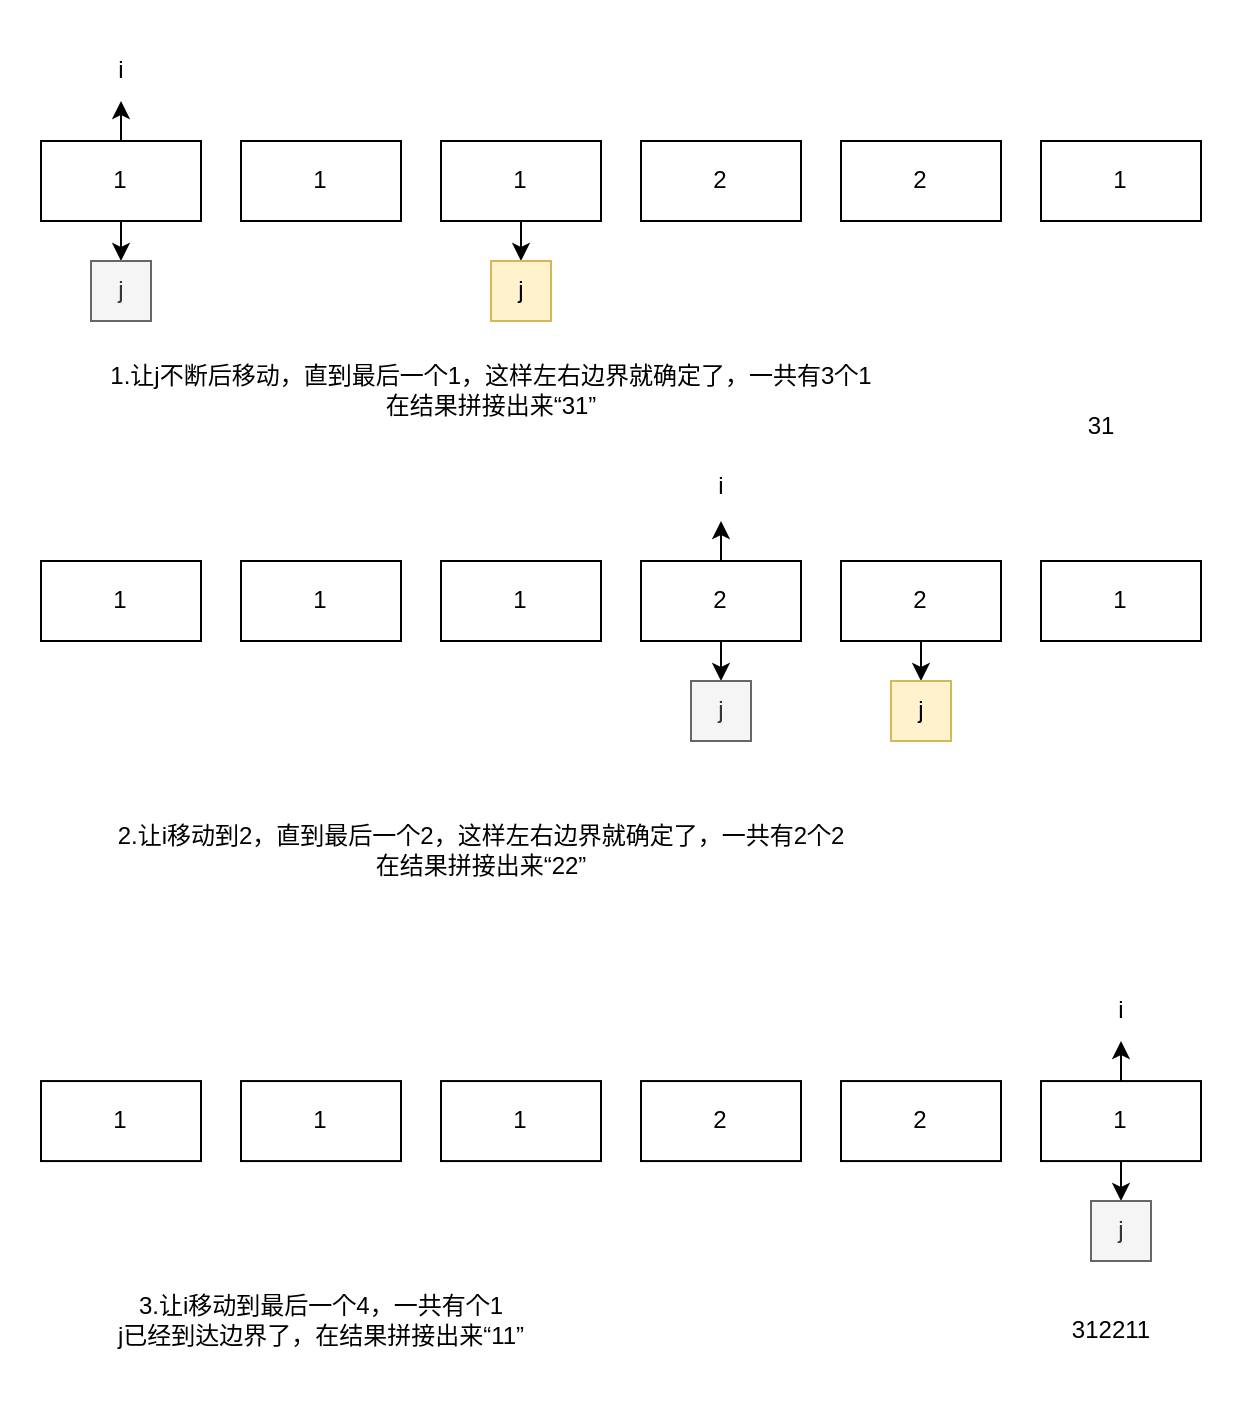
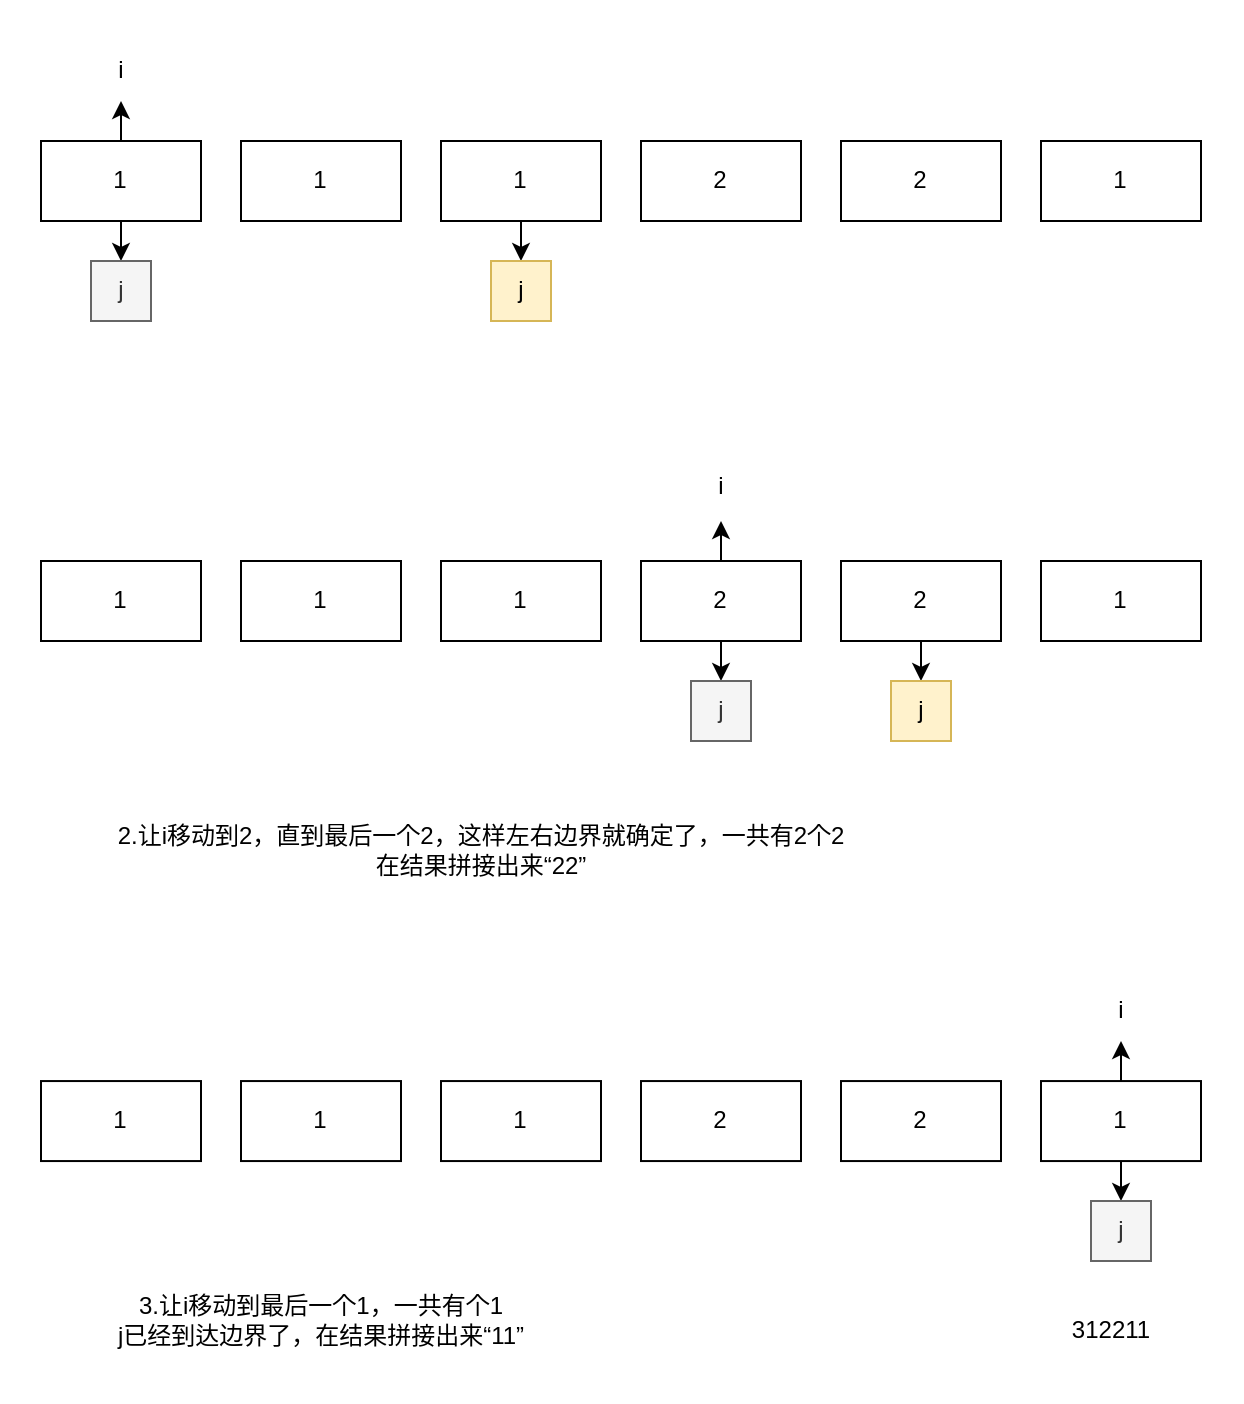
node "1.让j不断后移动，直到最后一个1，这样左右边界就确定了，一共有3个1 在结果拼接出来“31”": removed
node "31": removed
node "3.让i移动到最后一个4，一共有个1 j已经到达边界了，在结果拼接出来“11”": label "3.让i移动到最后一个4，一共有个1 j已经到达边界了，在结果拼接出来“11”" -> "3.让i移动到最后一个1，一共有个1 j已经到达边界了，在结果拼接出来“11”"
